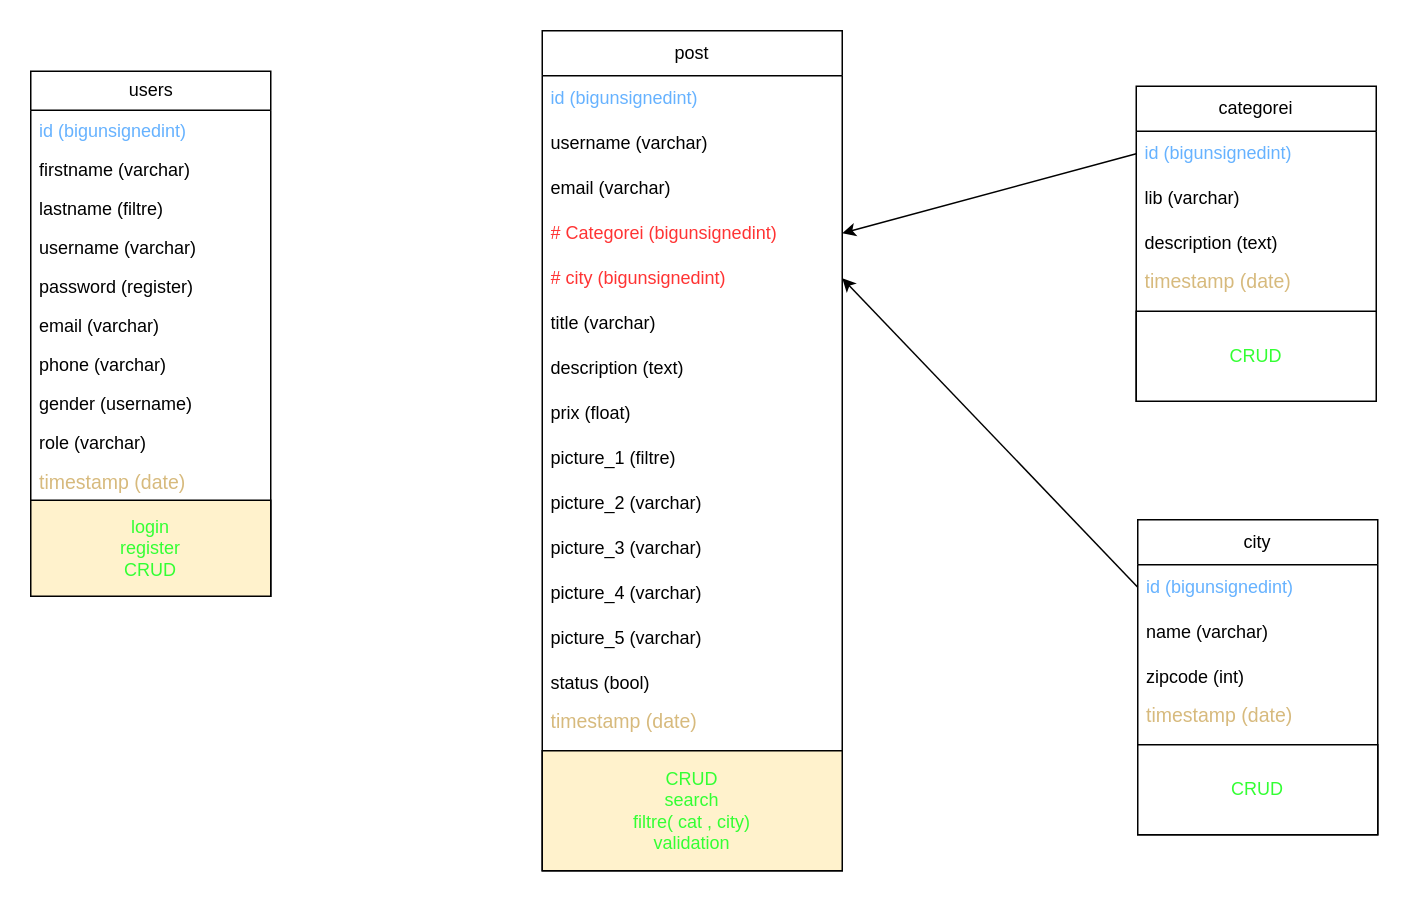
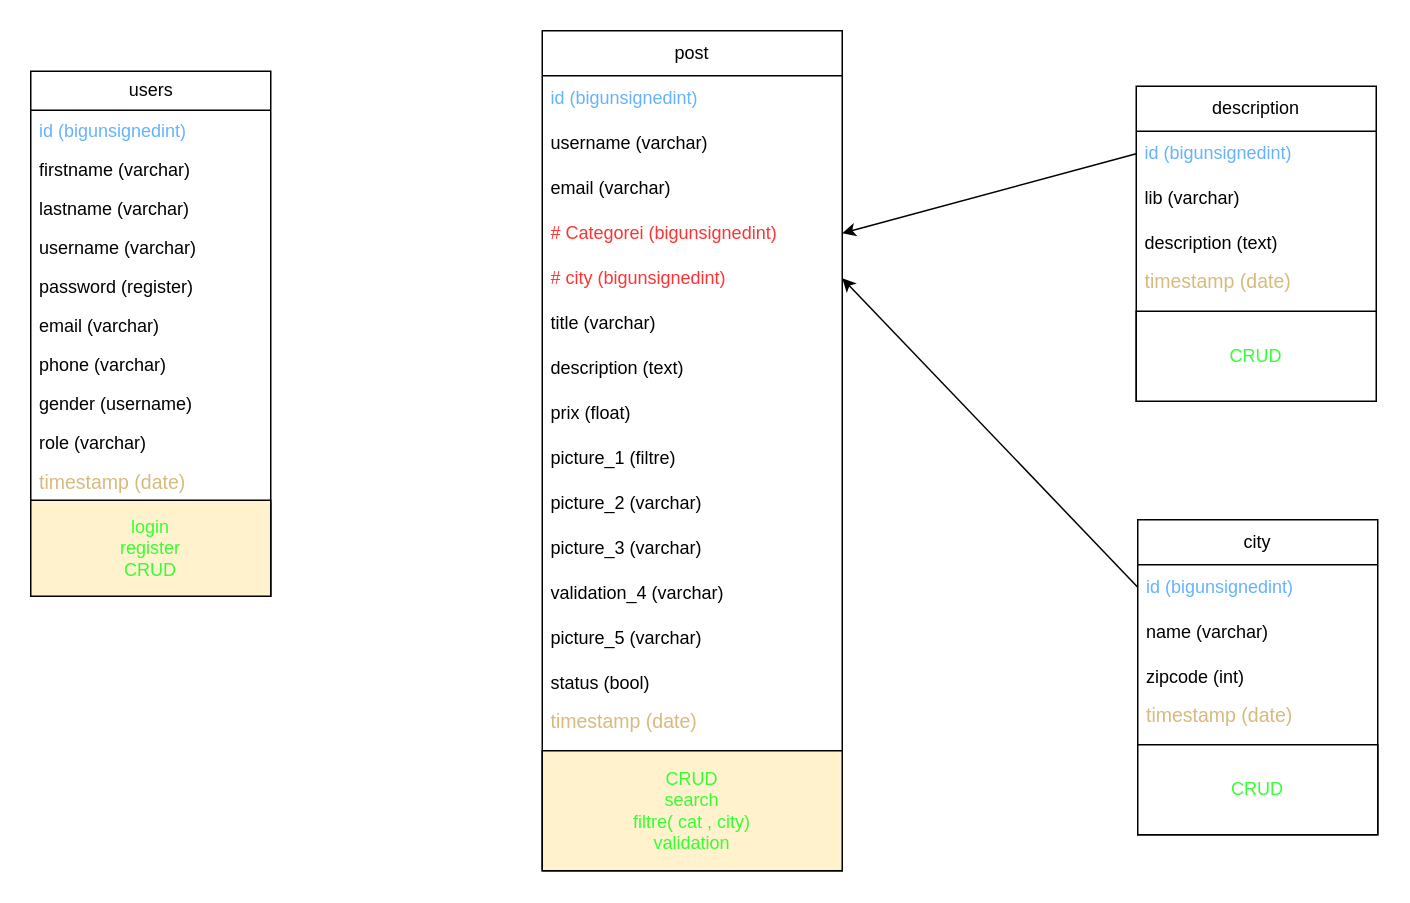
node "categorei": label "categorei" -> "description"
node "lastname (filtre)": label "lastname (filtre)" -> "lastname (varchar)"
node "picture_4 (varchar)": label "picture_4 (varchar)" -> "validation_4 (varchar)"
